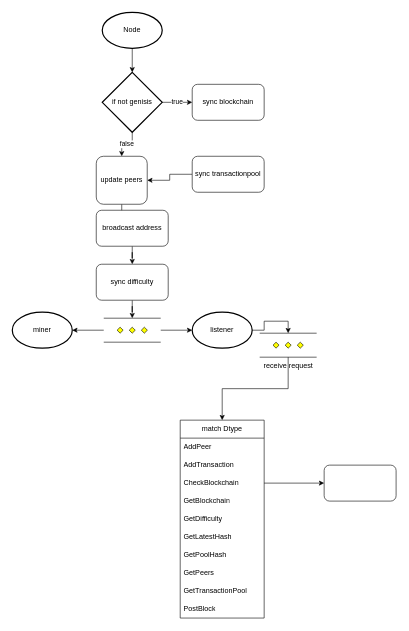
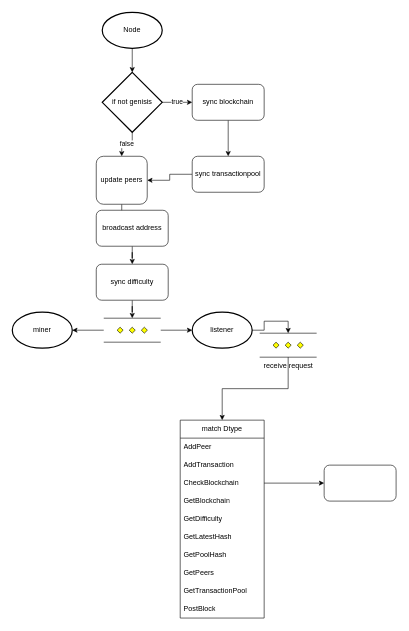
edge "sync blockchain" -> "sync transactionpool": added
